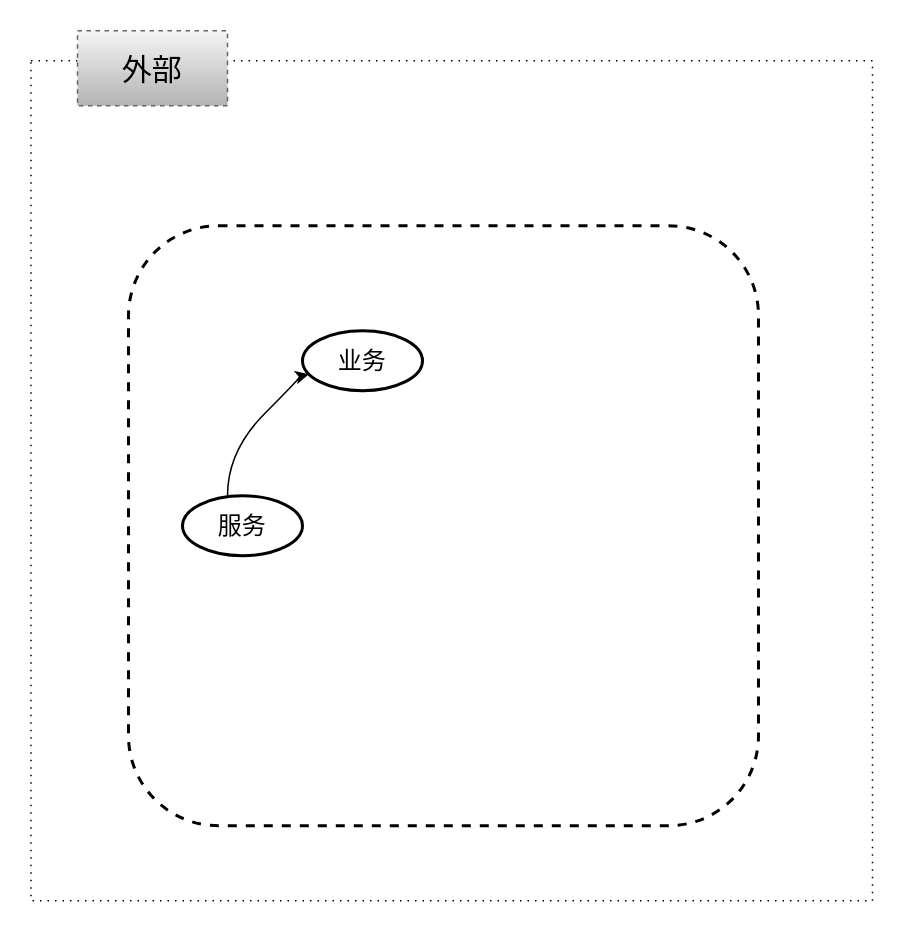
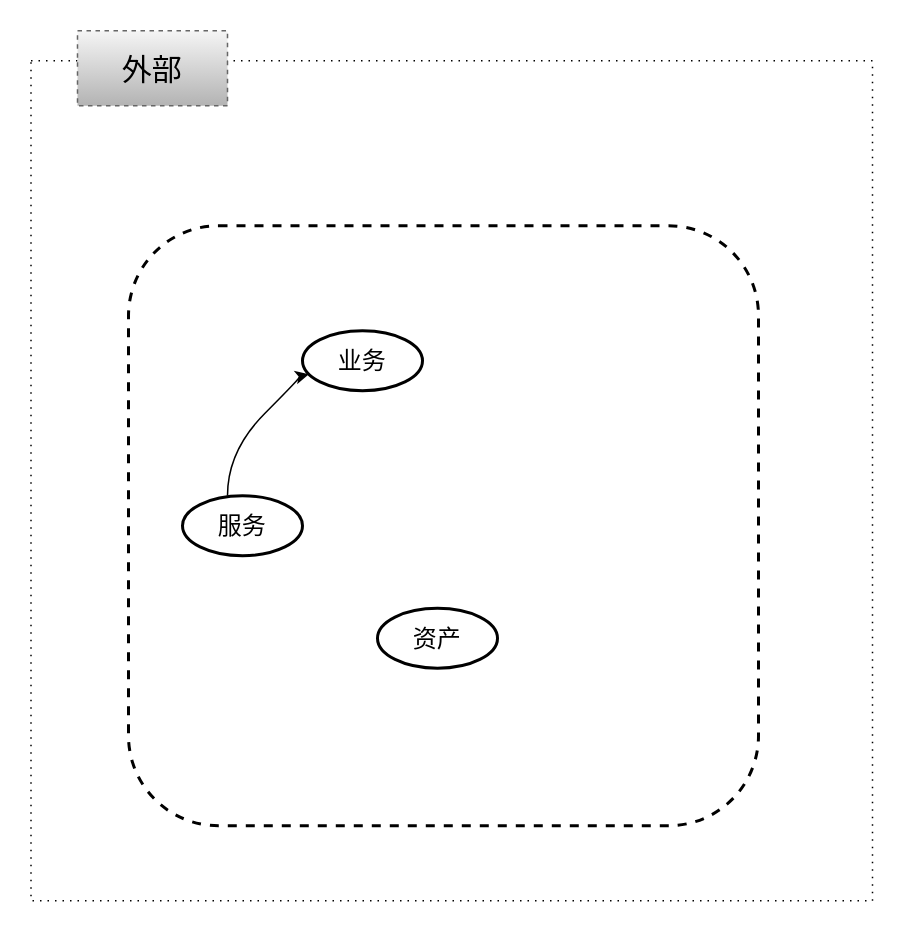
node "资产": added
